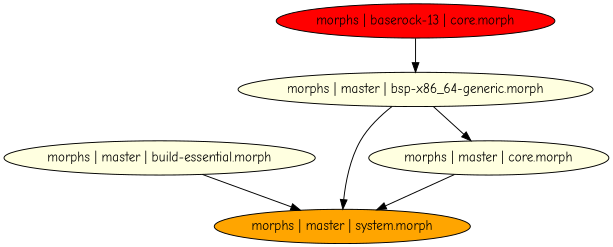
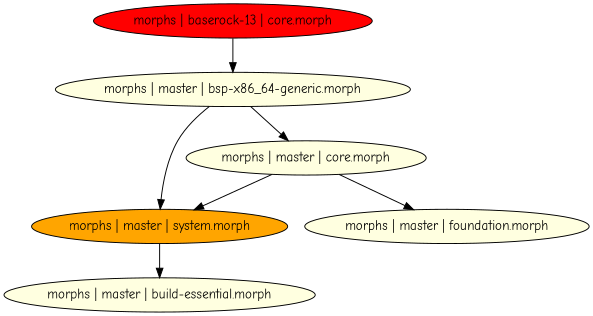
edge "morphs | master | build-essential.morph" -> "morphs | master | system.morph": reversed
node "morphs | master | foundation.morph": added
